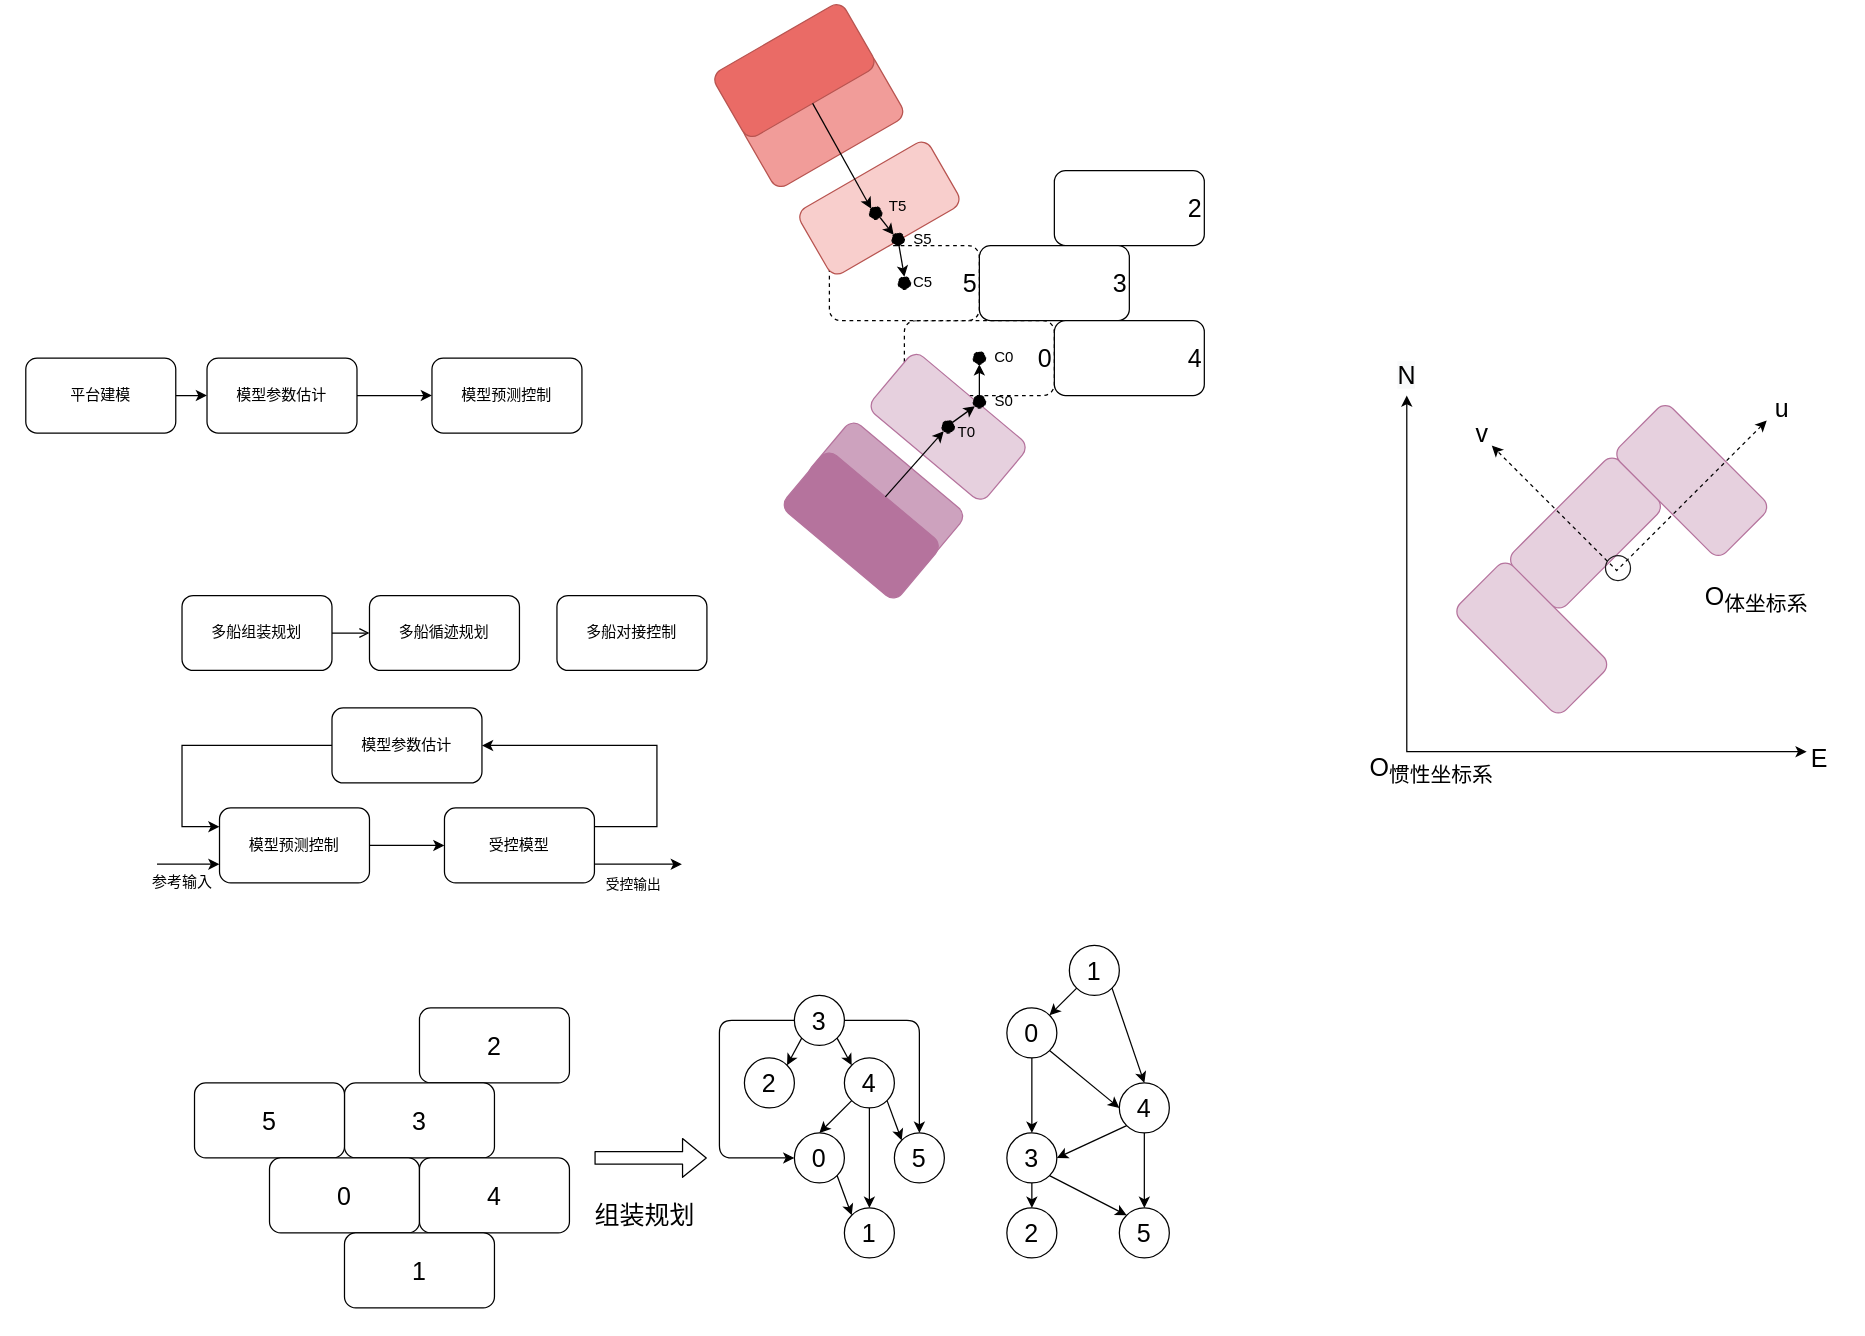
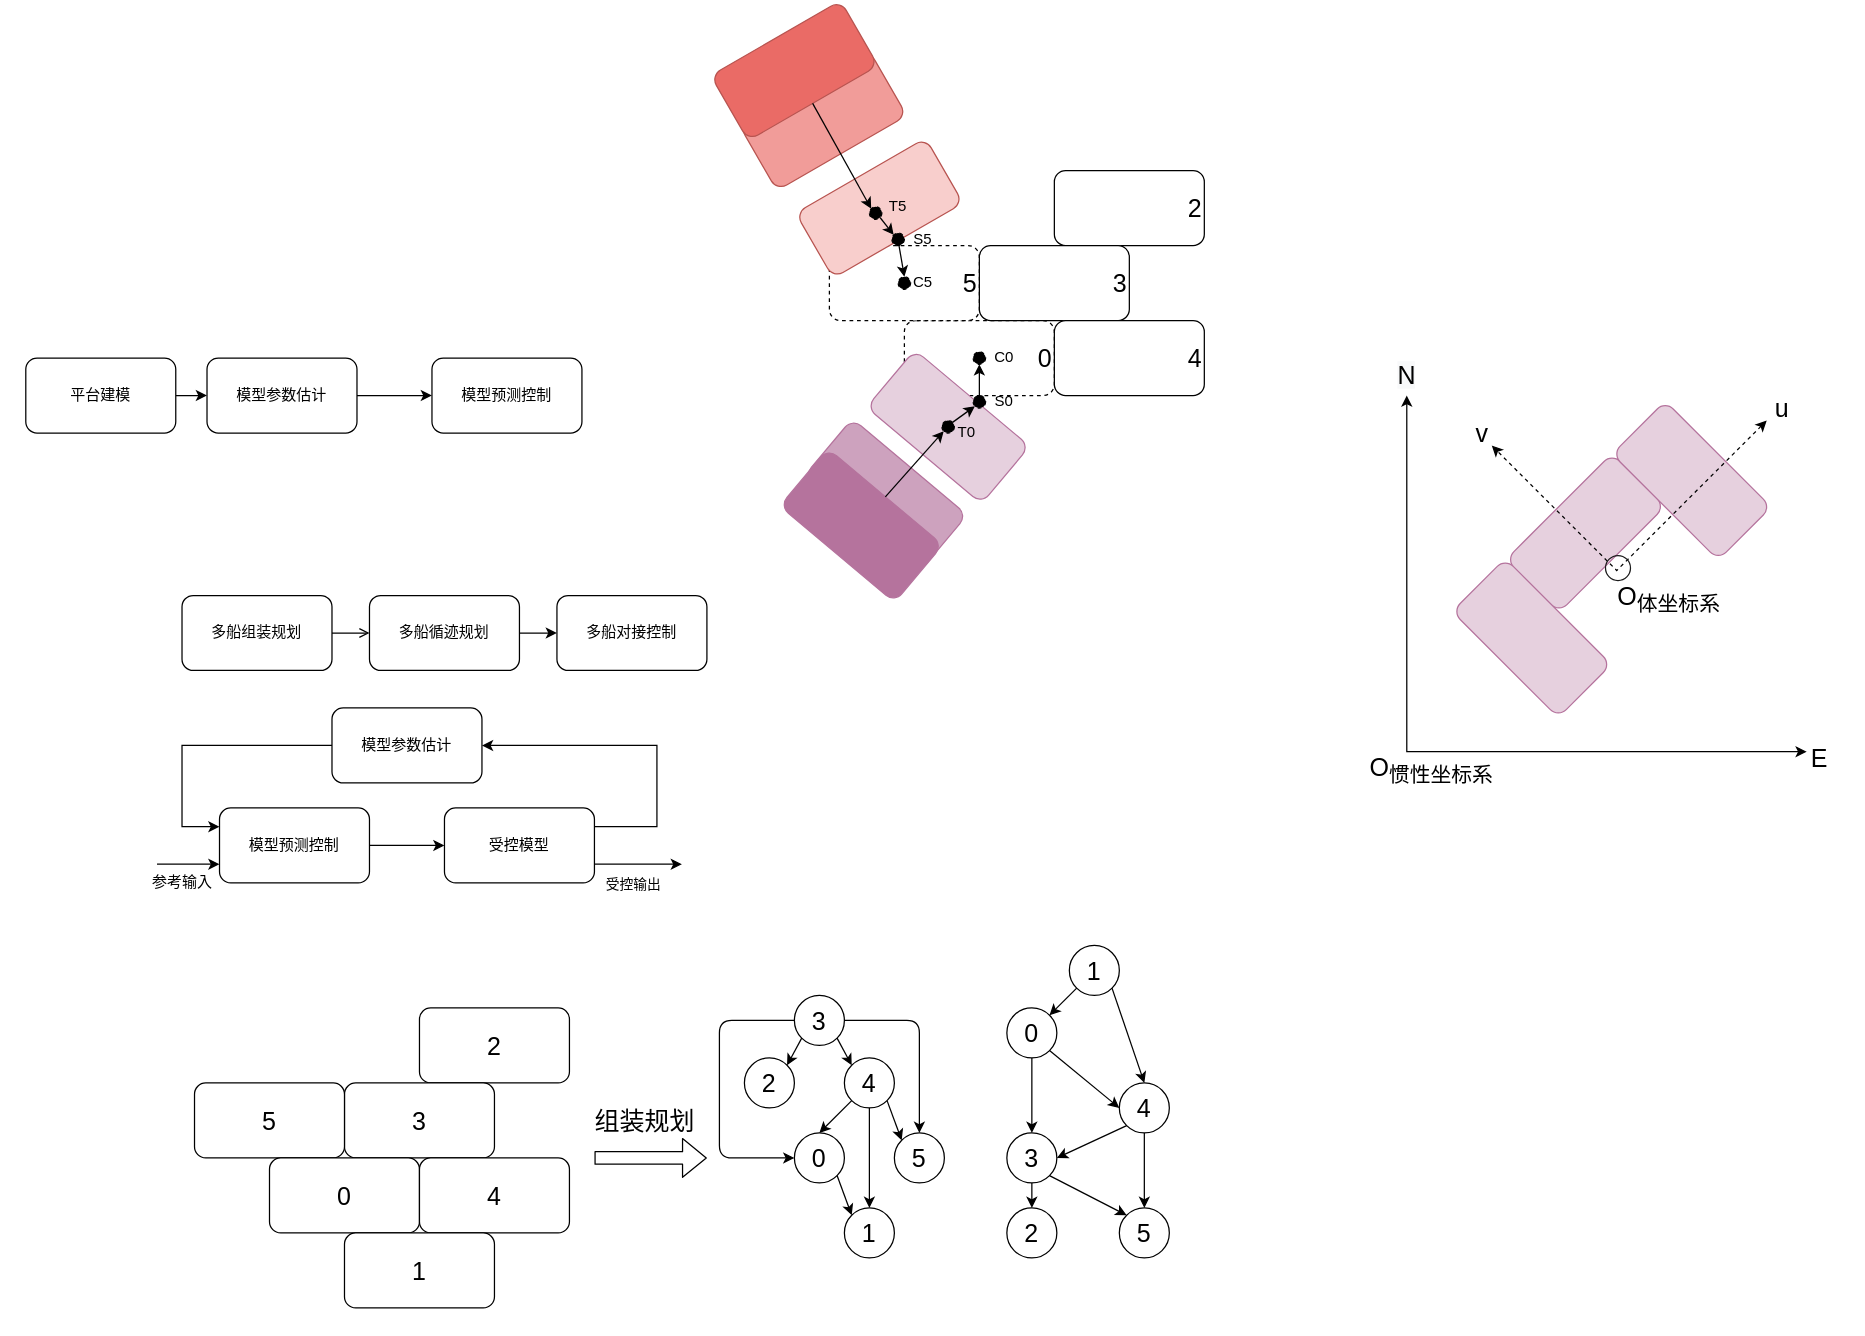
node "O体坐标系": moved (1757, 599) -> (1669, 599)
edge "多船循迹规划" -> "多船对接控制": added
node "组装规划": moved (644, 1214) -> (644, 1121)
